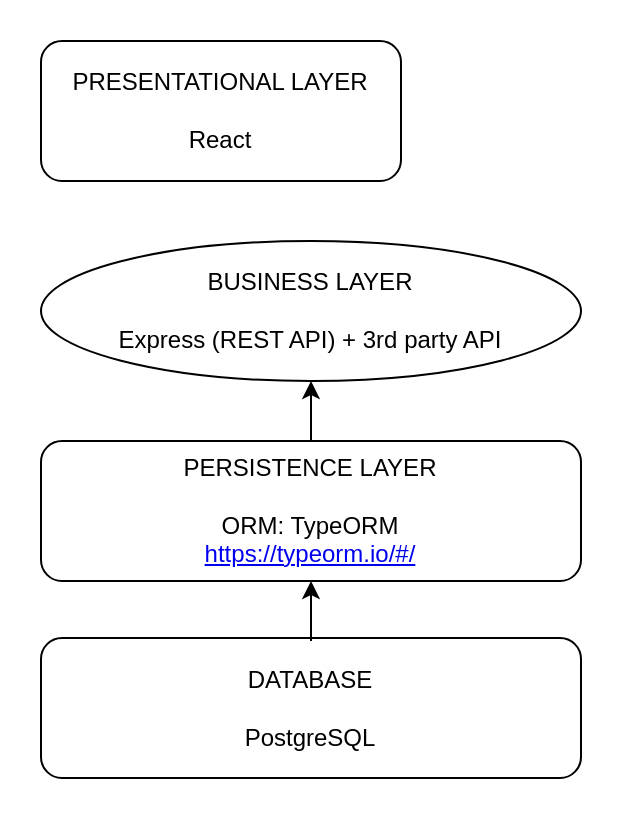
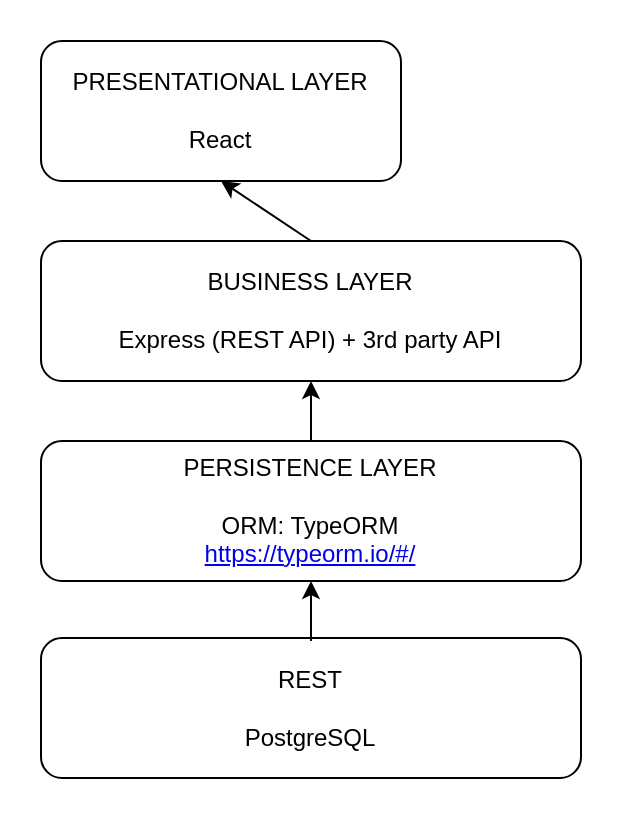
edge "BUSINESS LAYER Express (REST API) + 3rd party API" -> "PRESENTATIONAL LAYER React": added
node "BUSINESS LAYER Express (REST API) + 3rd party API": shape ellipse -> rounded rectangle
node "DATABASE PostgreSQL": label "DATABASE PostgreSQL" -> "REST PostgreSQL"
